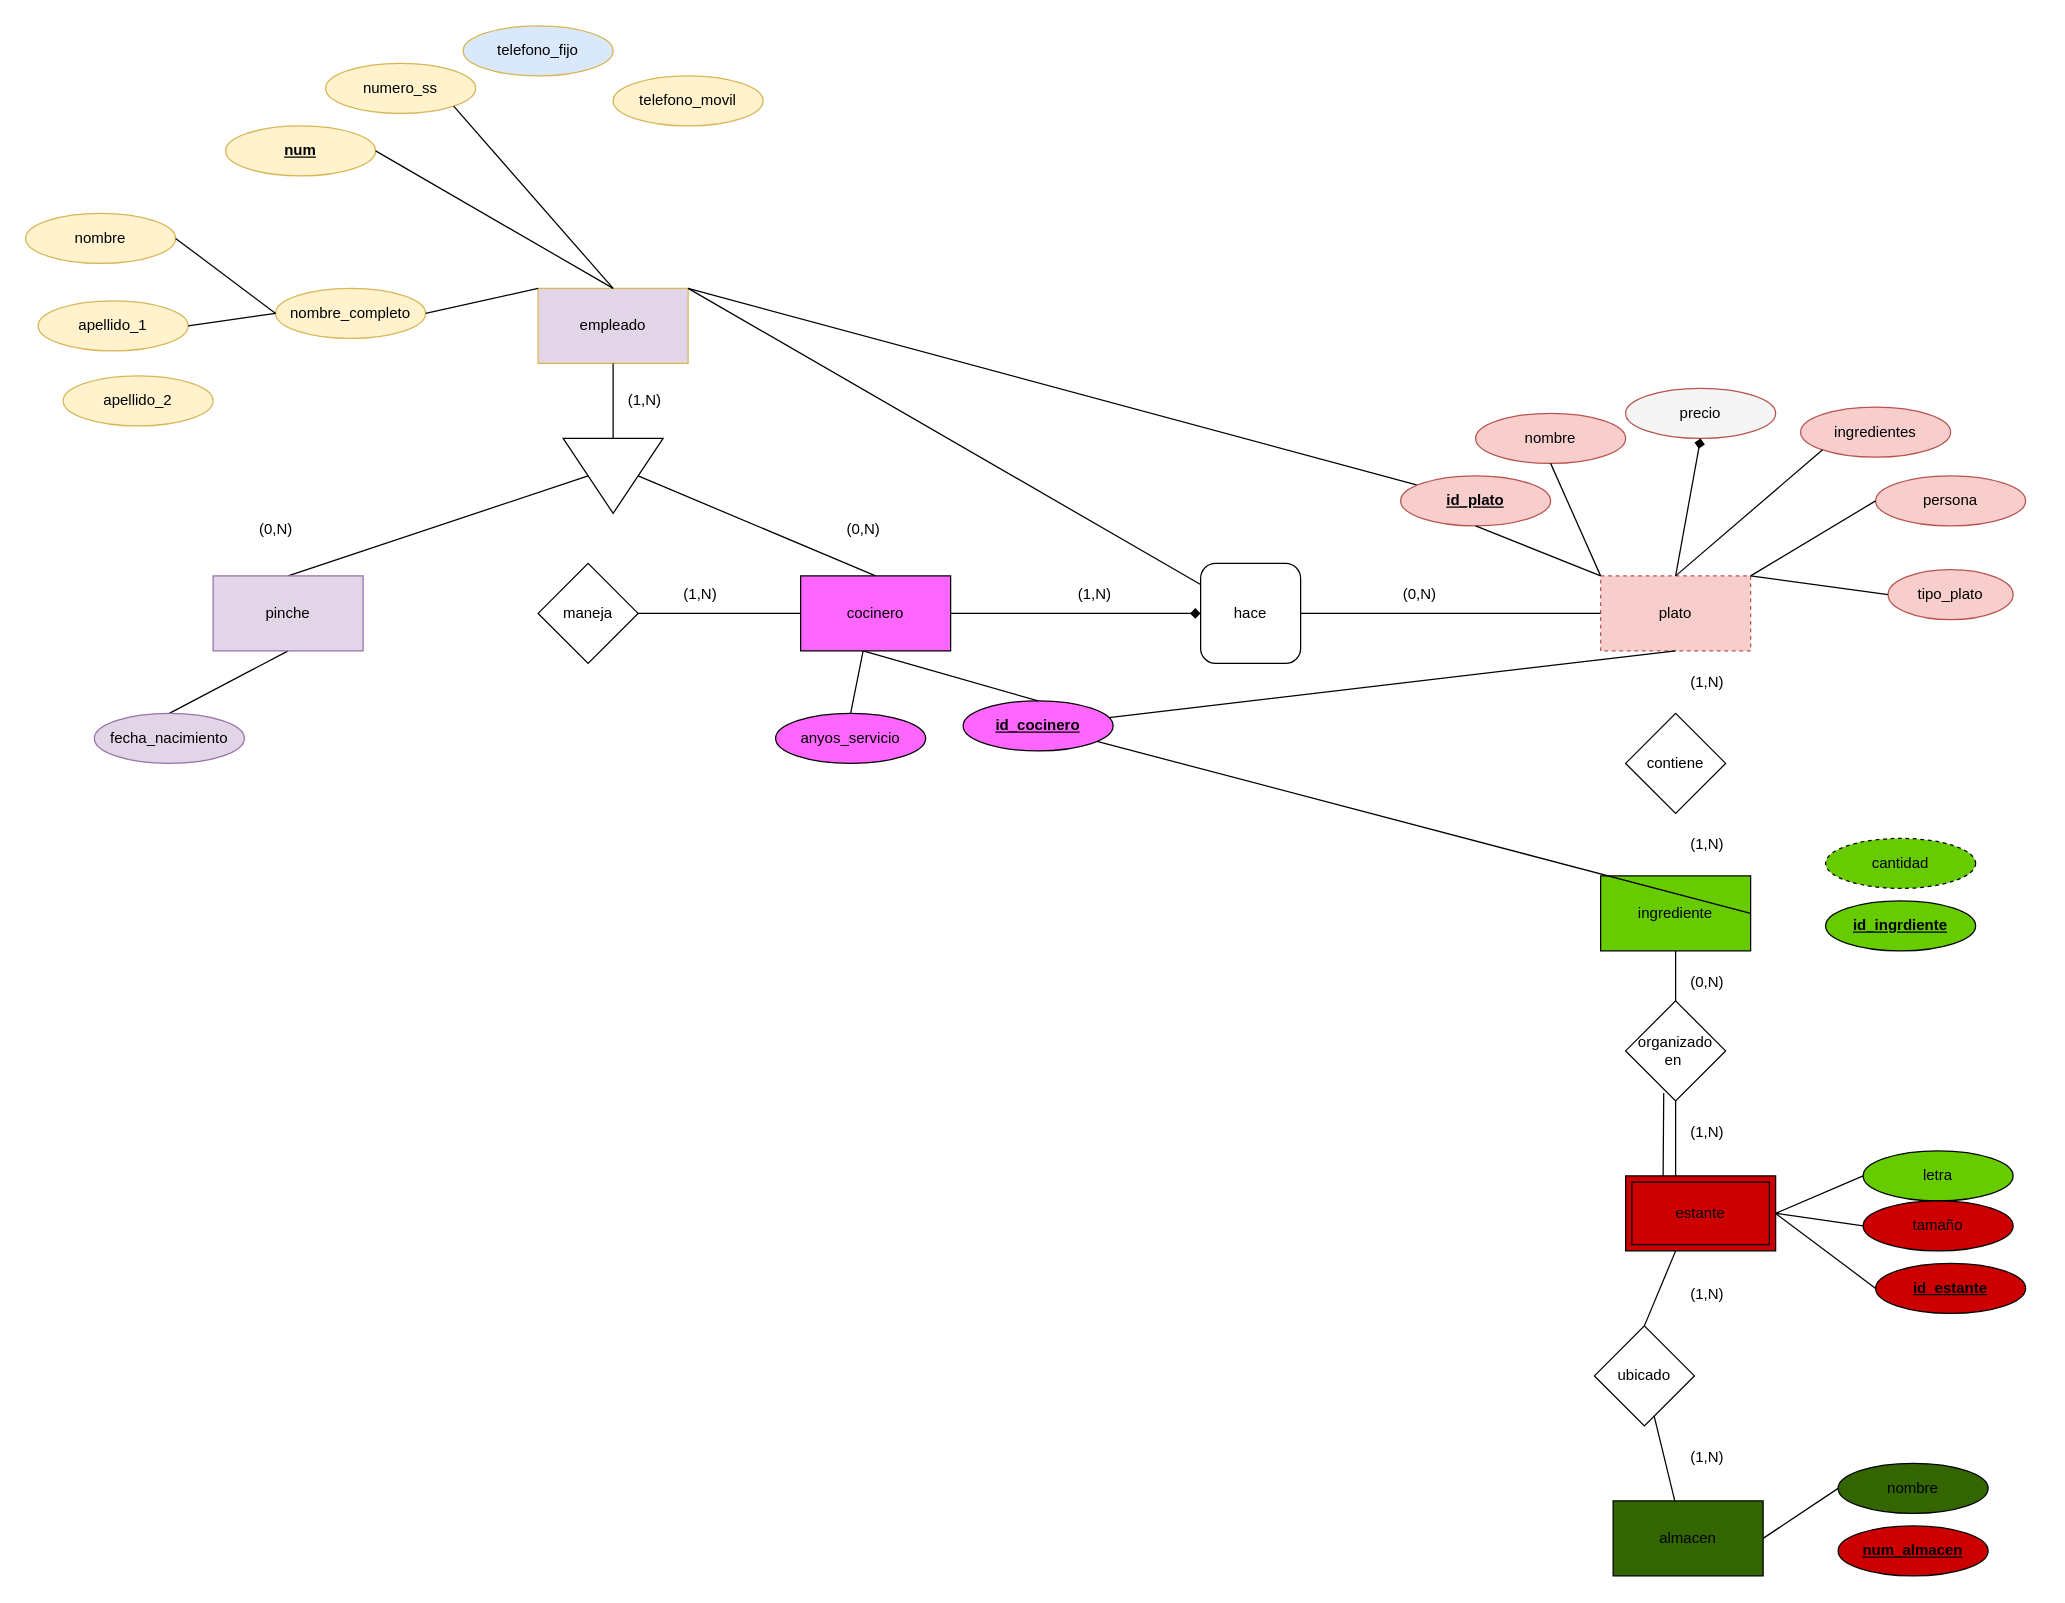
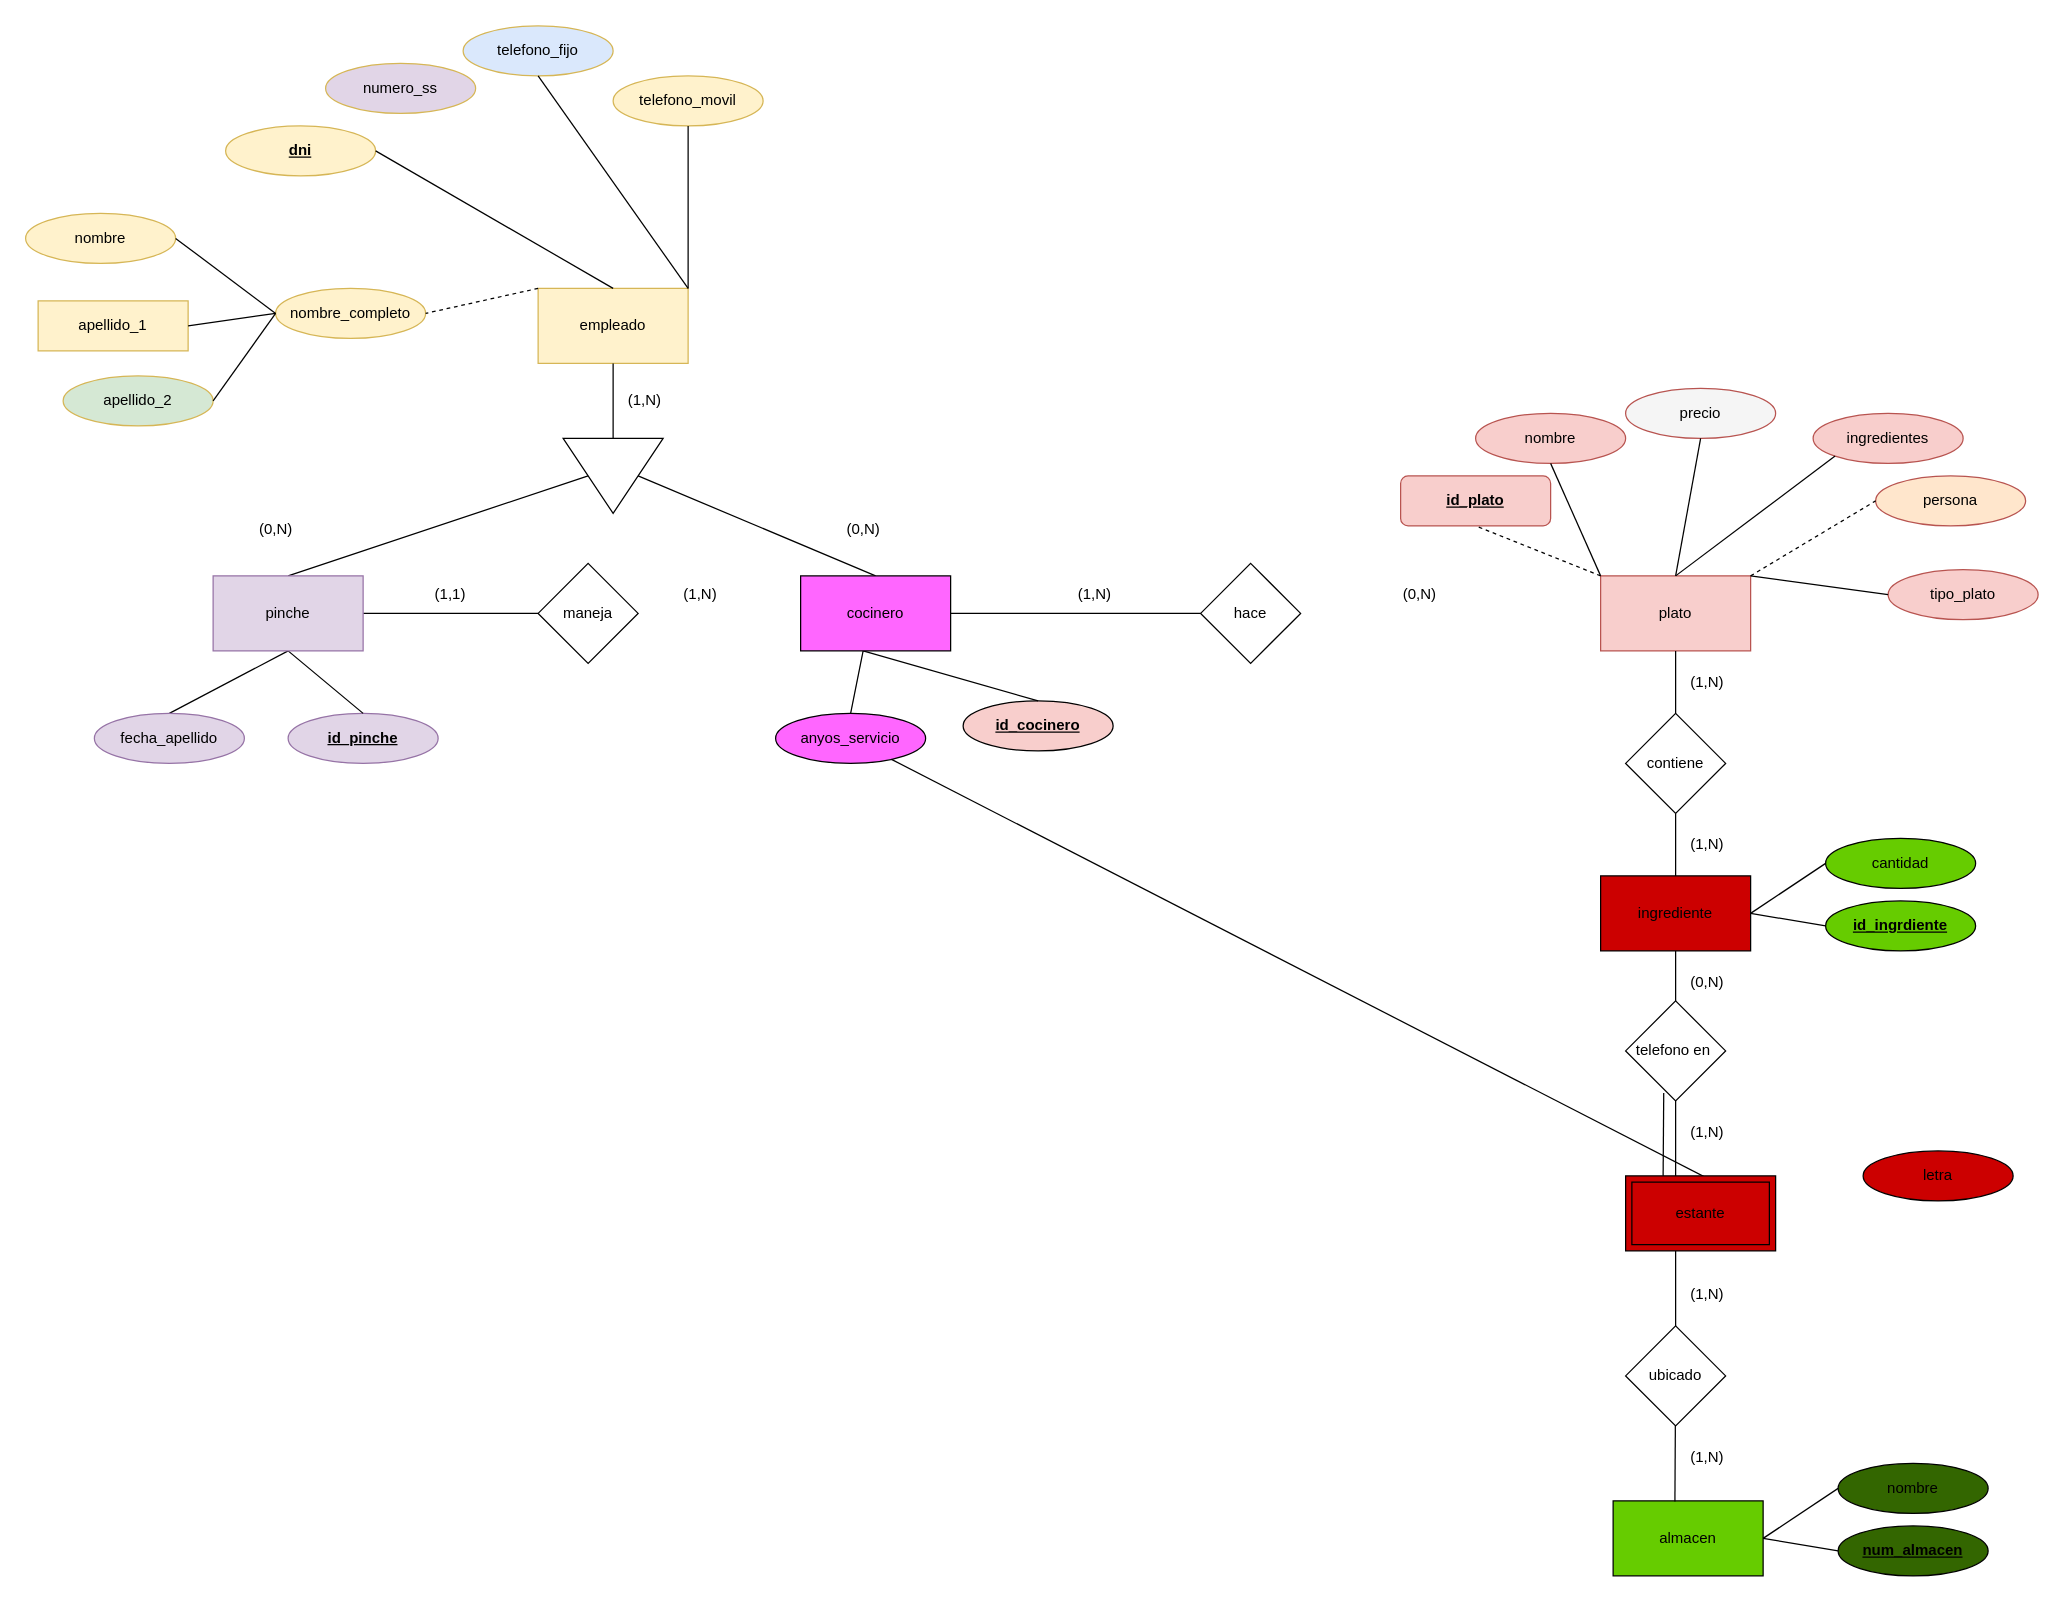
node "numero_ss": fillcolor #fff2cc -> #e1d5e7
node "num": label "num" -> "dni"
edge "numero_ss" -- "empleado": removed
edge "nombre_completo" -- "empleado": style solid -> dashed
node "apellido_1": shape ellipse -> rectangle
node "empleado": fillcolor #e1d5e7 -> #fff2cc
edge "nombre_completo" -- "apellido_2": added
edge "empleado" -- "id_plato": now "empleado" -- "telefono_fijo"
node "apellido_2": fillcolor #fff2cc -> #d5e8d4
node "ingredientes": moved (1876, 432) -> (1888, 438)
edge "empleado" -- "hace": now "empleado" -- "telefono_movil"
edge "plato" -> "precio": arrowhead diamond -> none
node "id_plato": shape ellipse -> rounded rectangle
node "persona": fillcolor #f8cecc -> #ffe6cc
edge "persona" -- "plato": style solid -> dashed
edge "id_plato" -- "plato": style solid -> dashed
node "(1,1)": added
node "tipo_plato": size 125x50 -> 150x50
edge "pinche" -- "maneja": added
edge "maneja" -- "cocinero": removed
edge "cocinero" -> "hace": arrowhead diamond -> none
node "hace": shape rounded rectangle -> diamond
edge "hace" -- "plato": removed
node "plato": style dashed -> solid
edge "pinche" -- "id_pinche": added
edge "plato" -- "id_cocinero": now "plato" -- "contiene"
node "id_cocinero": fillcolor #ff66ff -> #f8cecc
node "fecha_nacimiento": label "fecha_nacimiento" -> "fecha_apellido"
node "id_pinche": added
edge "id_cocinero" -- "ingrediente": now "id_ingrdiente" -- "ingrediente"
edge "contiene" -- "ingrediente": added
node "cantidad": style dashed -> solid
edge "cantidad" -- "ingrediente": added
node "ingrediente": fillcolor #66cc00 -> #cc0000
node "organizado en": label "organizado en" -> "telefono en"
node "letra": fillcolor #66cc00 -> #cc0000
edge "letra" -- "estante": now "anyos_servicio" -- "estante"
edge "estante" -- "tamaño": removed
node "tamaño": removed
edge "estante" -- "id_estante": removed
node "id_estante": removed
node "ubicado": moved (1644, 1376) -> (1676, 1376)
node "almacen": fillcolor #336600 -> #66cc00
edge "almacen" -- "num_almacen": added
node "num_almacen": fillcolor #cc0000 -> #336600
